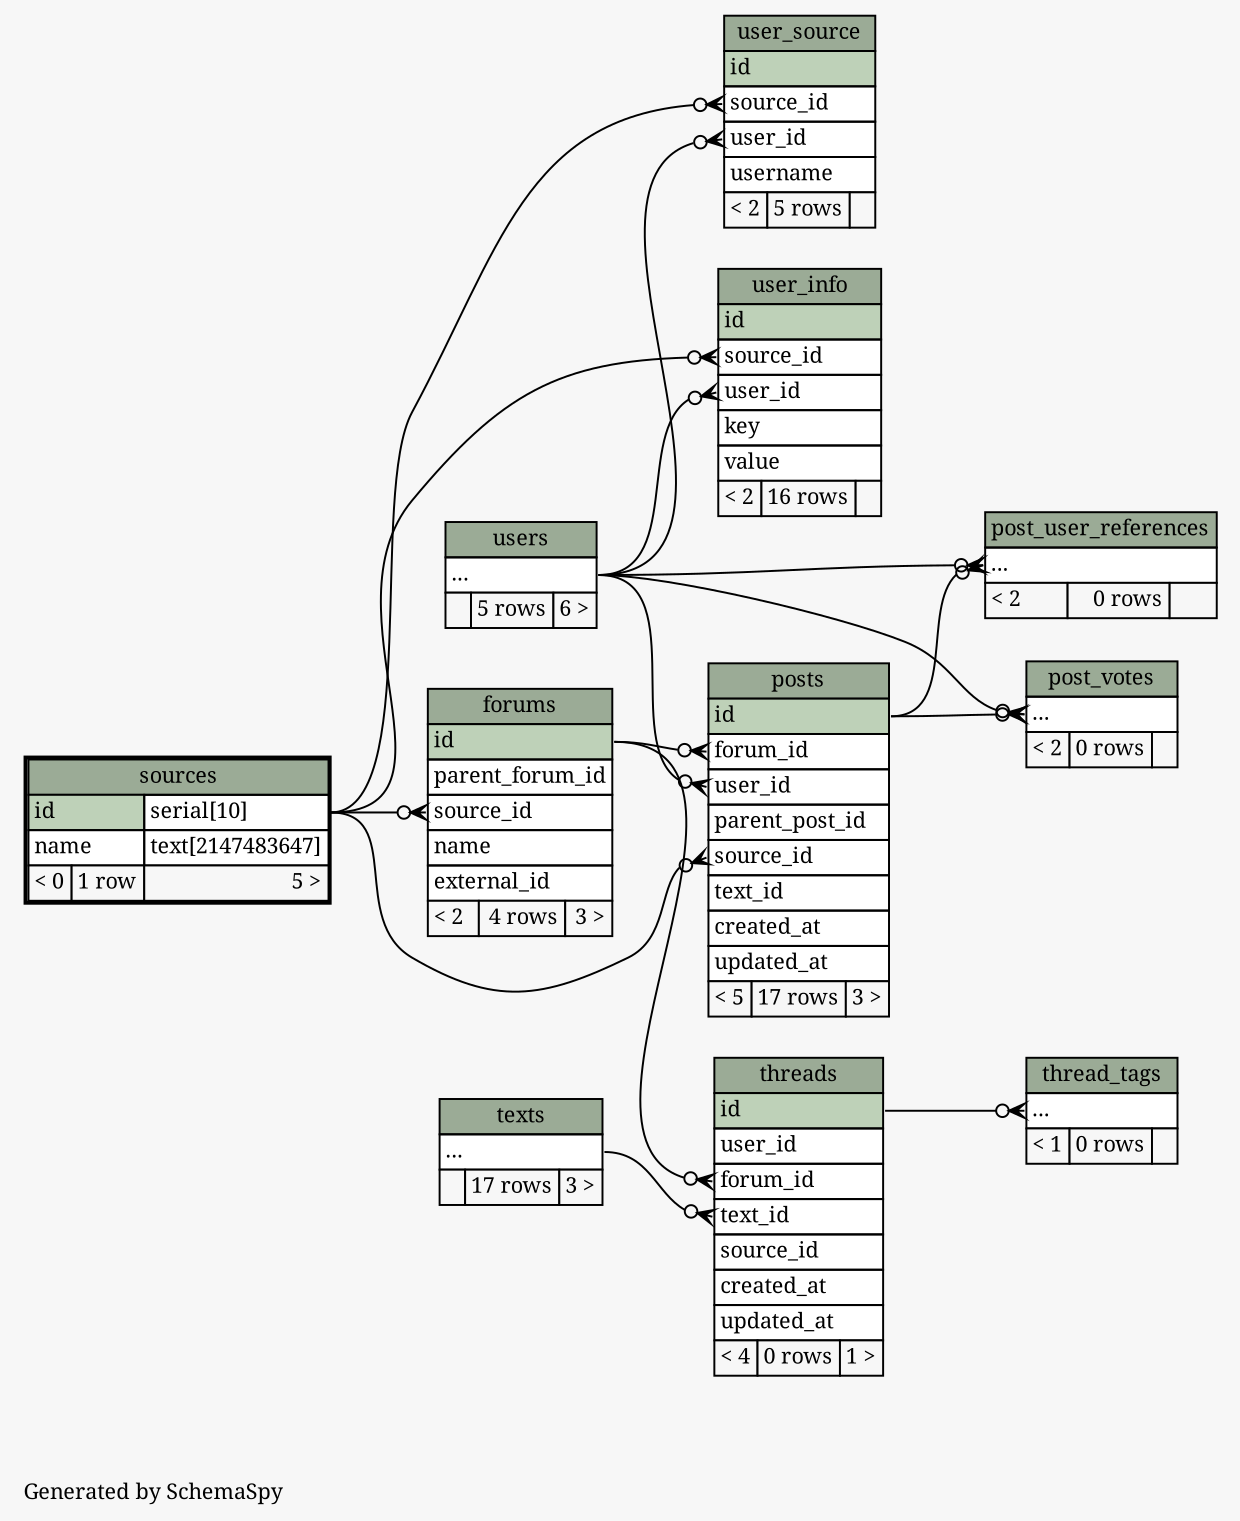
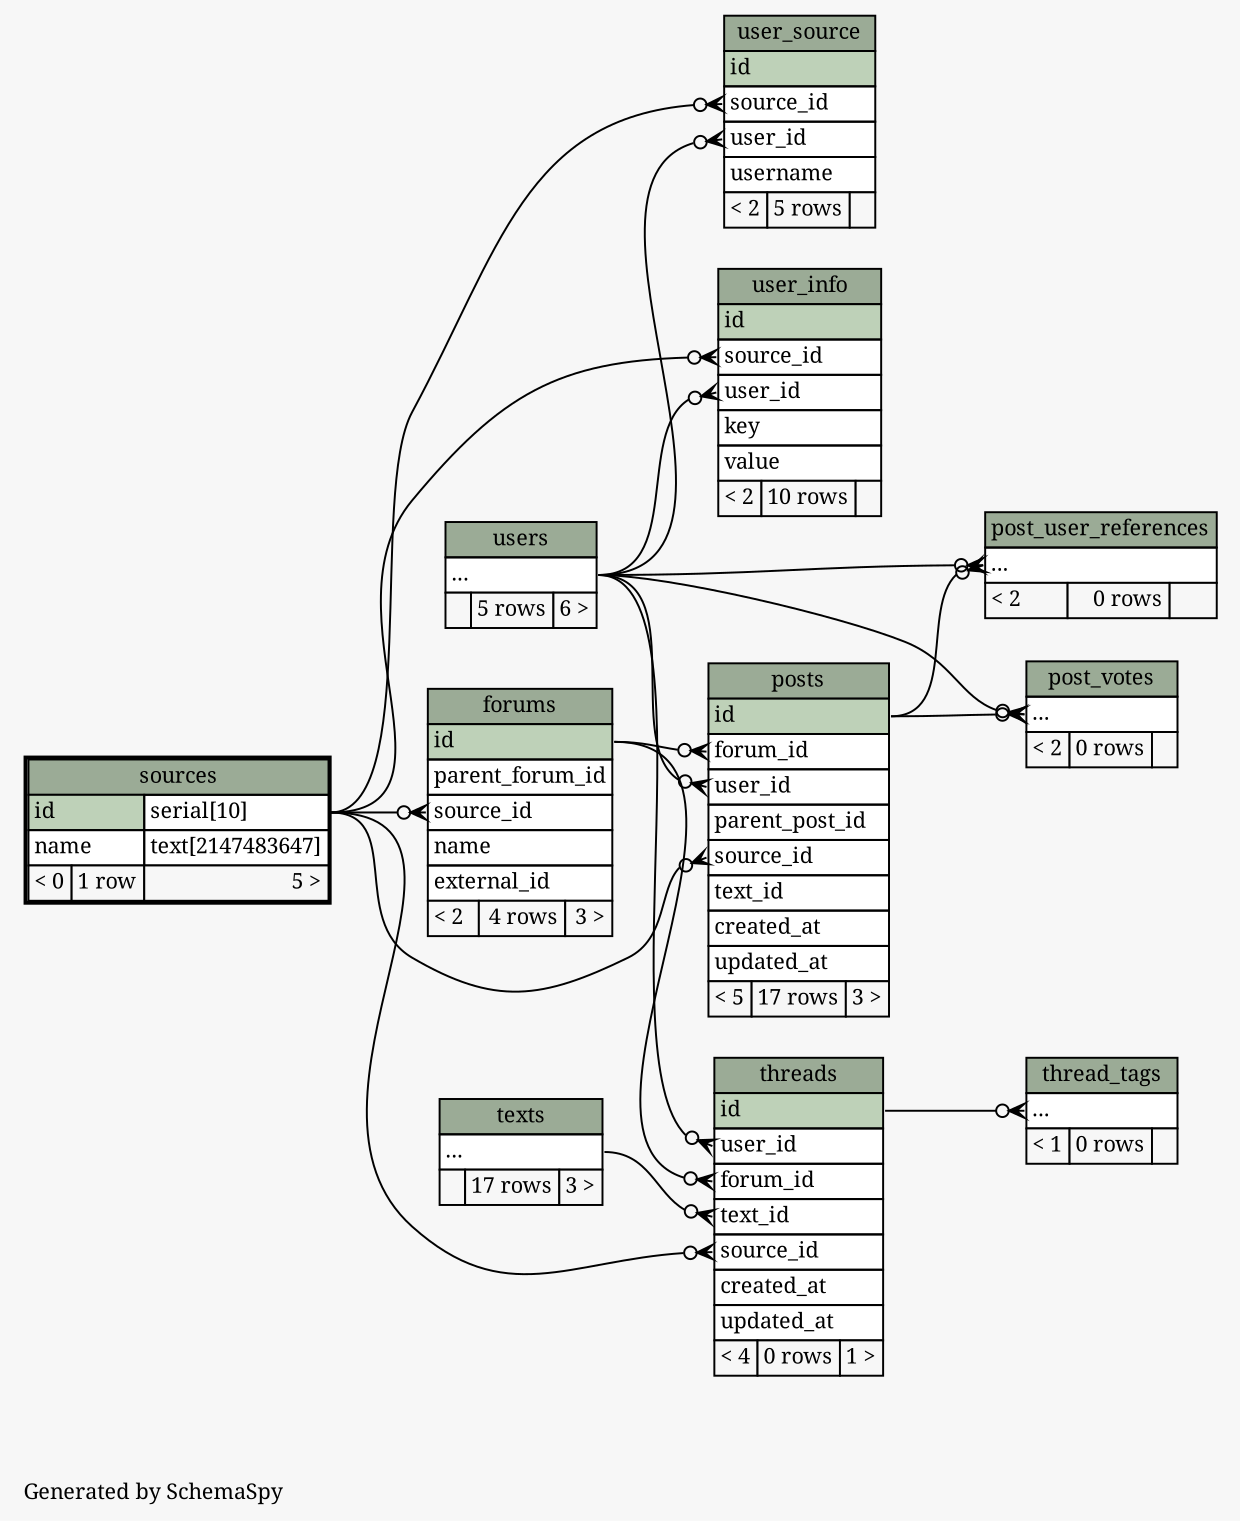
node "user_info": text "16 rows" -> "10 rows"
edge "users" -> "threads": added
edge "sources" -> "threads": added
